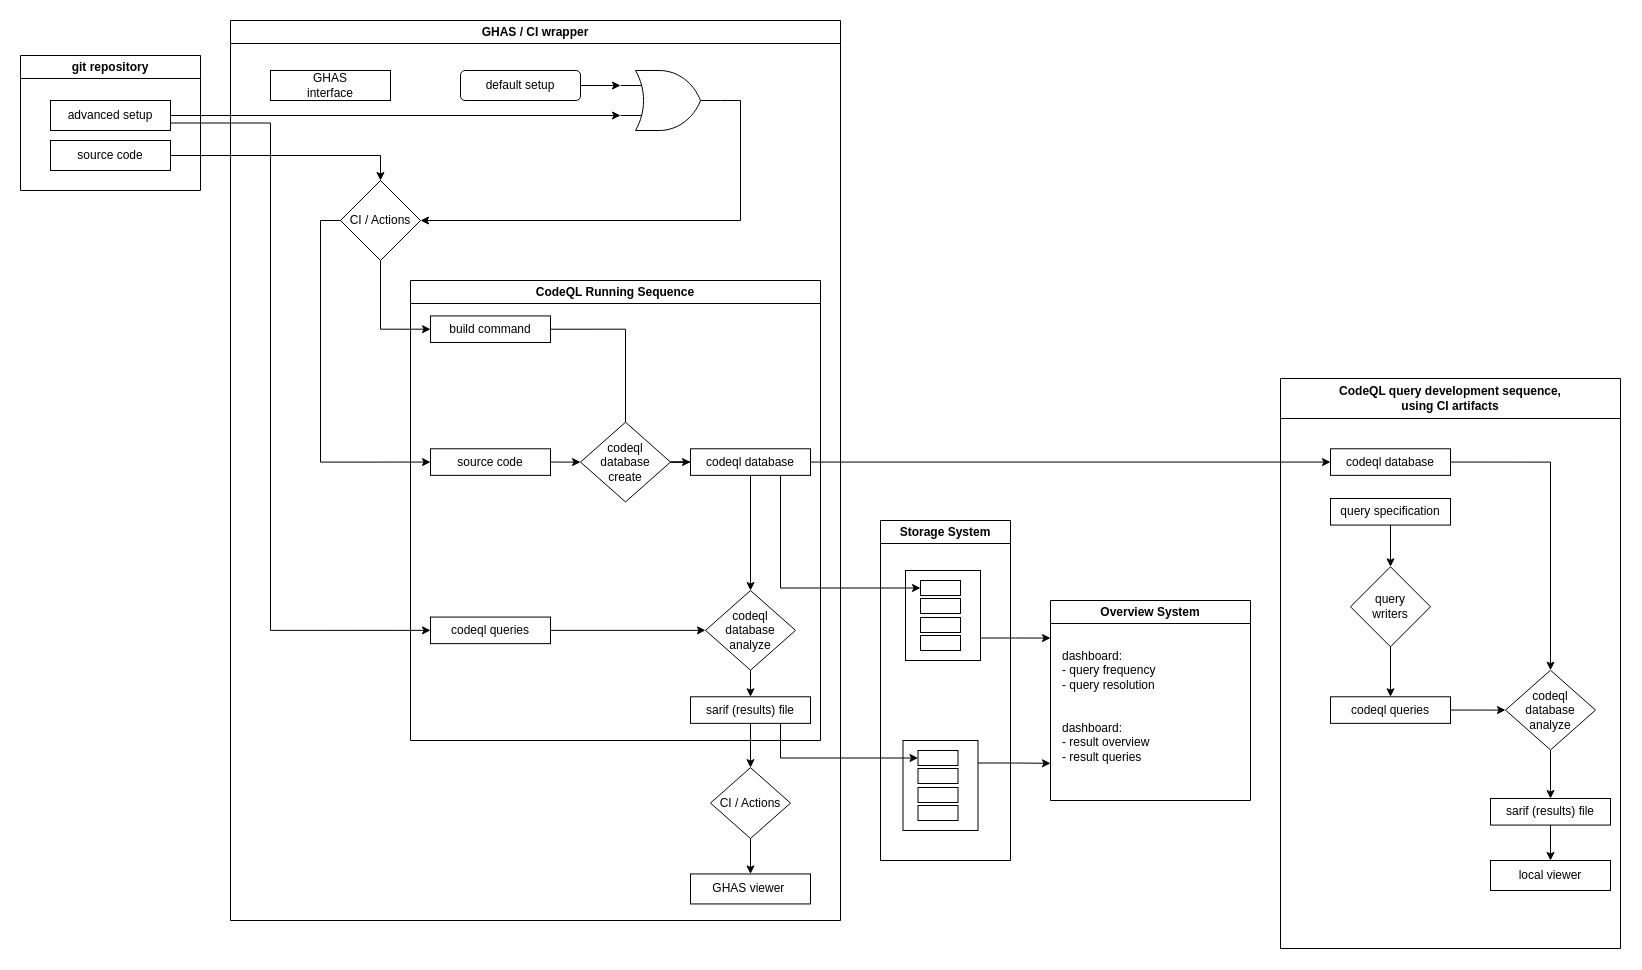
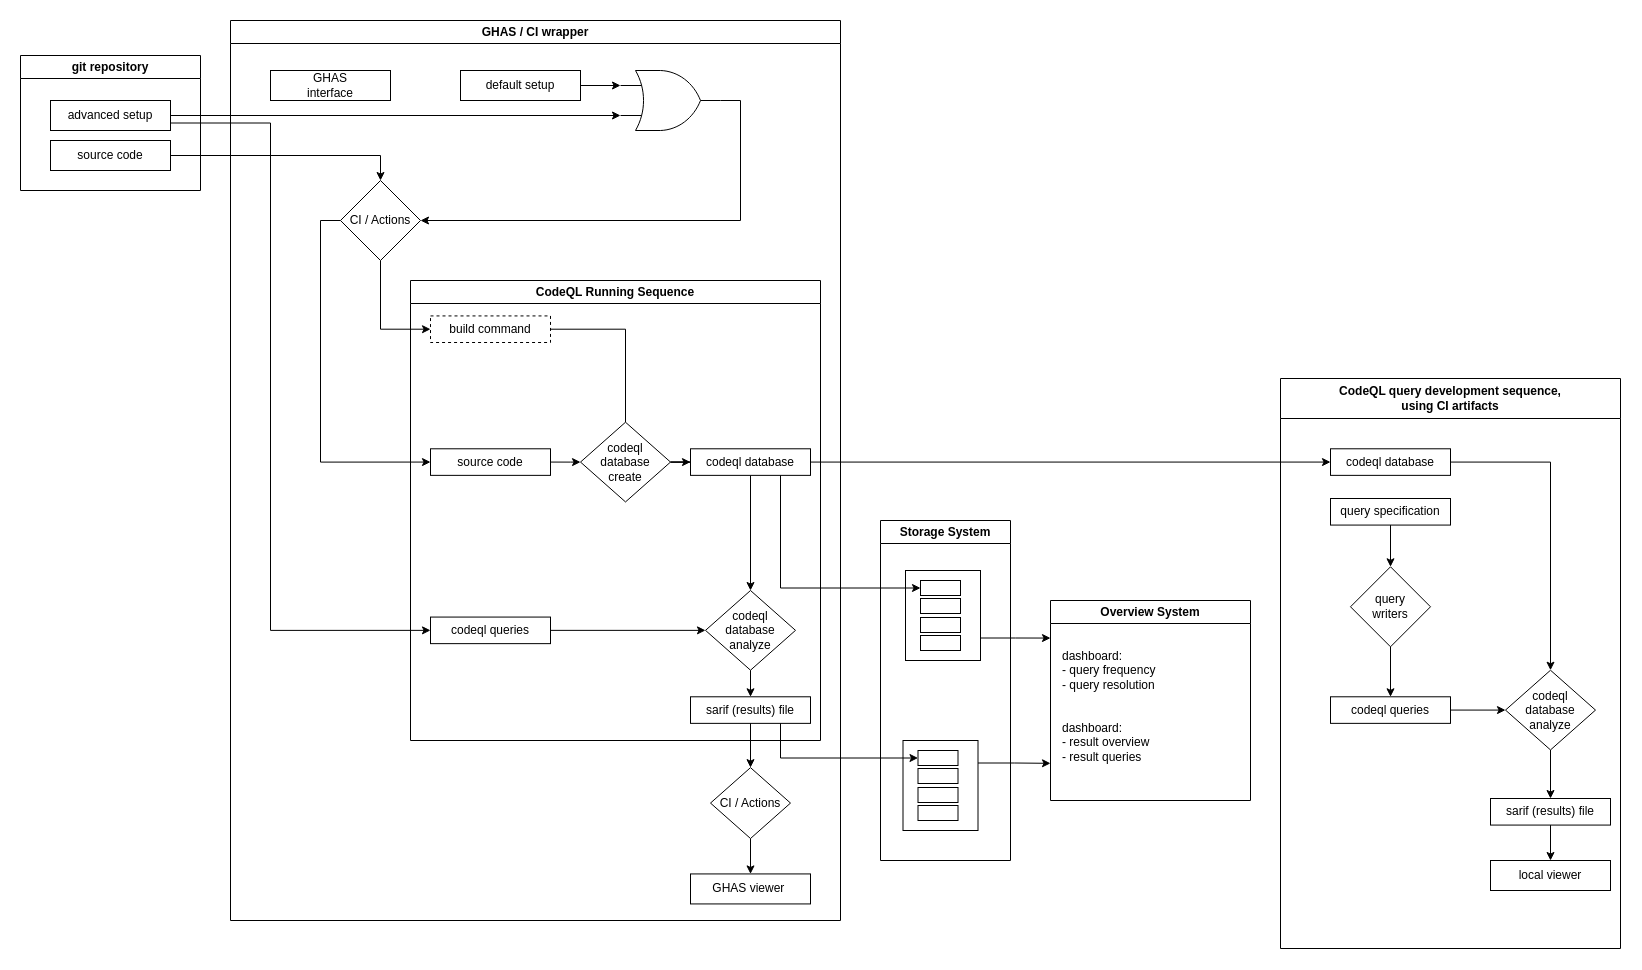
node "default setup": shape rounded rectangle -> rectangle
node "build command": style solid -> dashed
